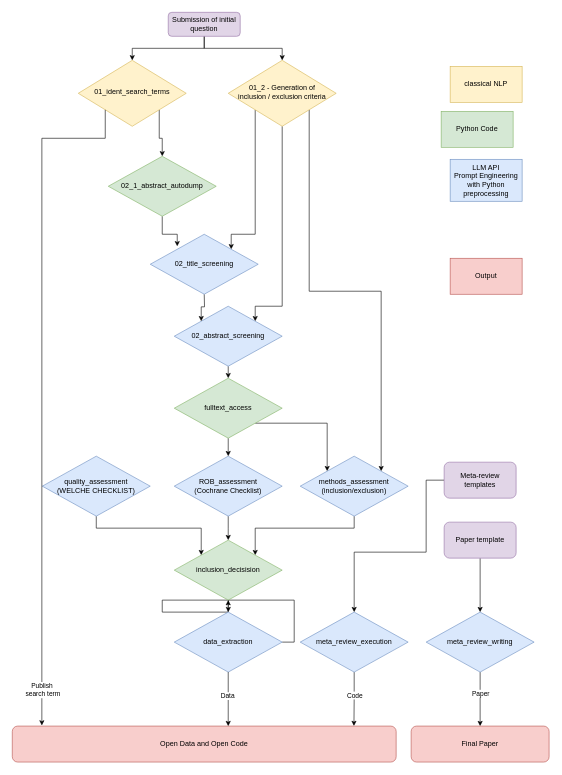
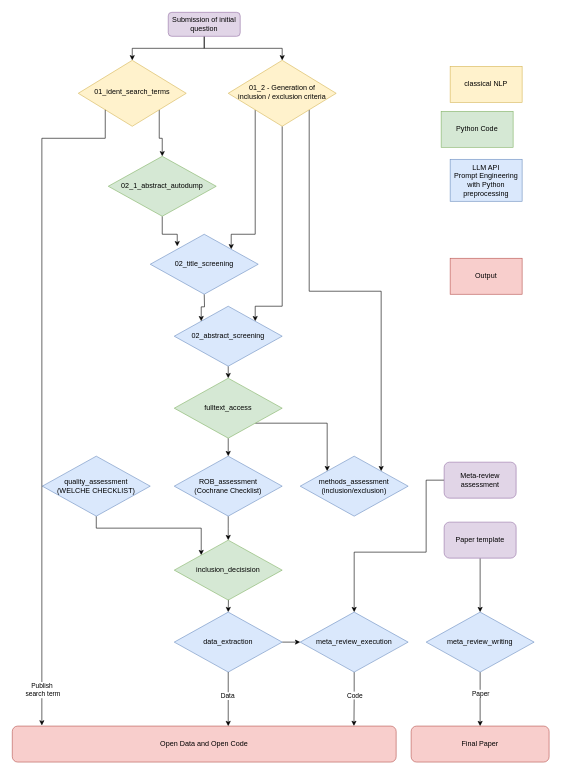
node "Meta-review templates": label "Meta-review templates" -> "Meta-review assessment"
edge "methods_assessment (inclusion/exclusion)" -> "inclusion_decisision": removed
edge "data_extraction" -> "inclusion_decisision": now "data_extraction" -> "meta_review_execution"
